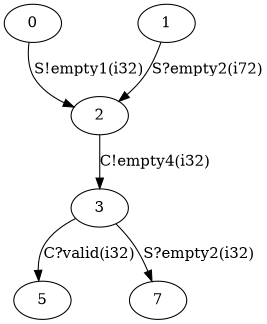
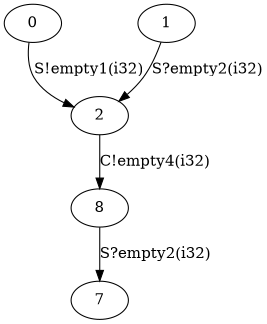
edge "1" -> "2": label "S?empty2(i72)" -> "S?empty2(i32)"
node "3": label "3" -> "8"
node "5": removed
